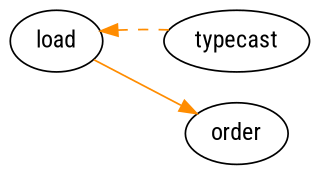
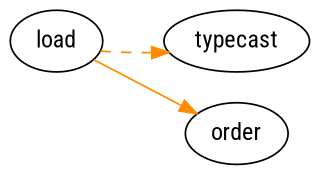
edge "typecast" -> "load": reversed
